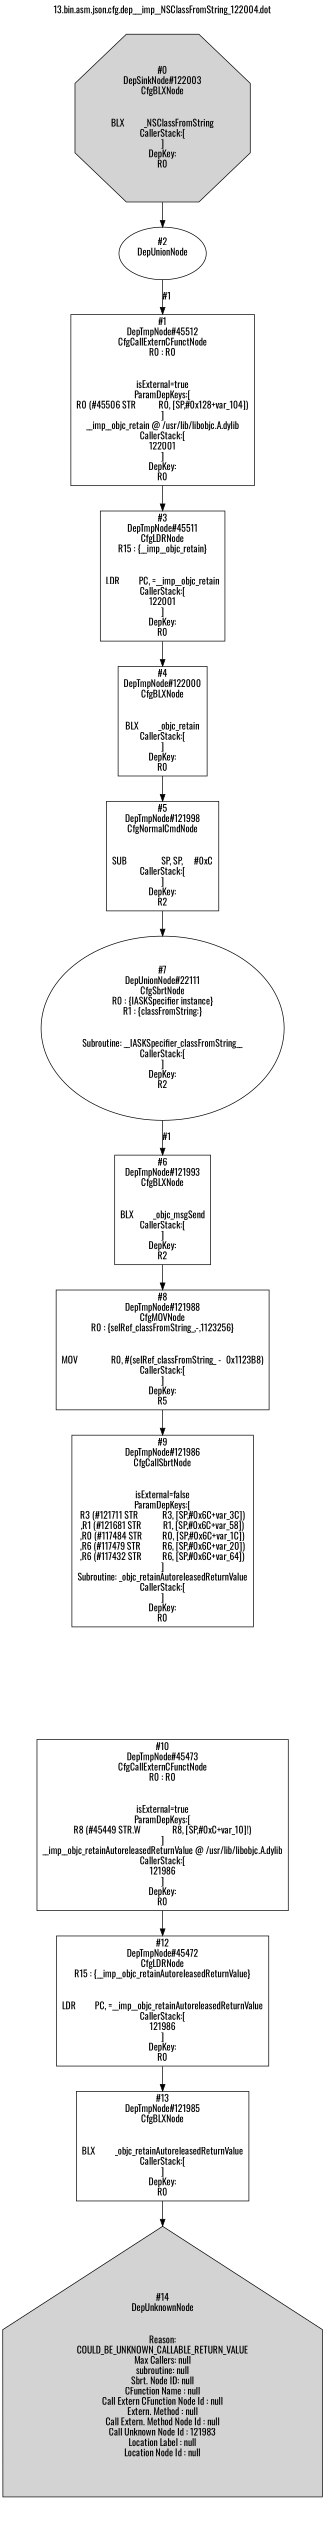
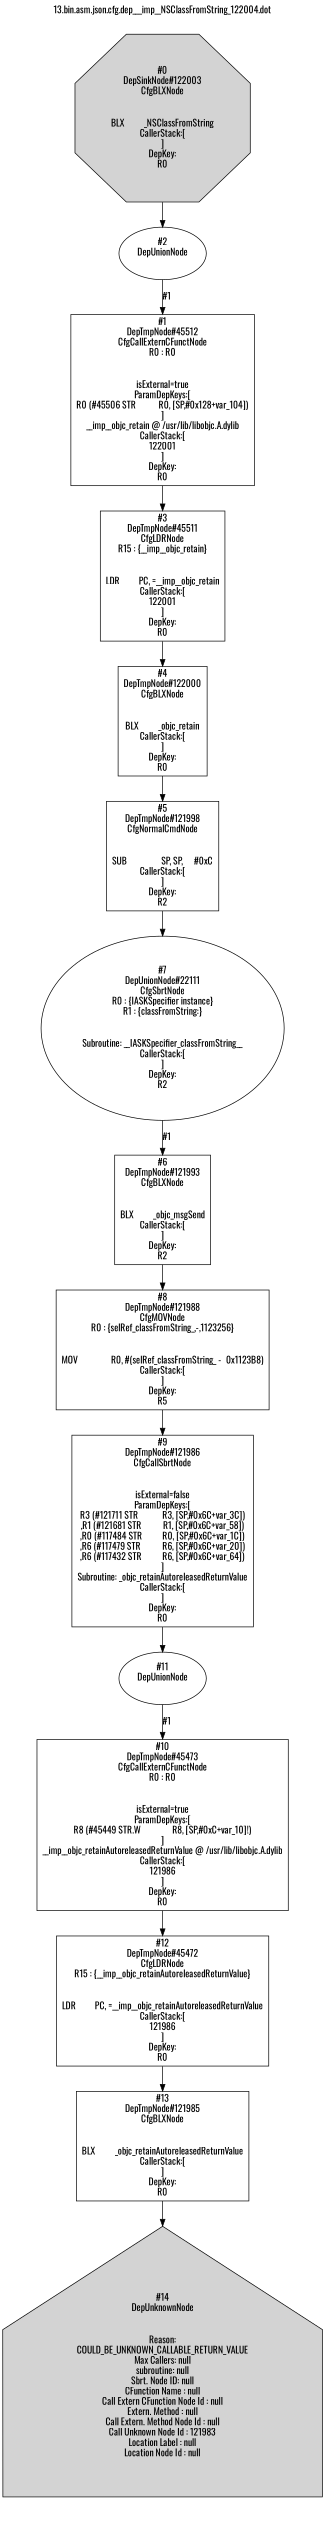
node "#11 DepUnionNode": added
